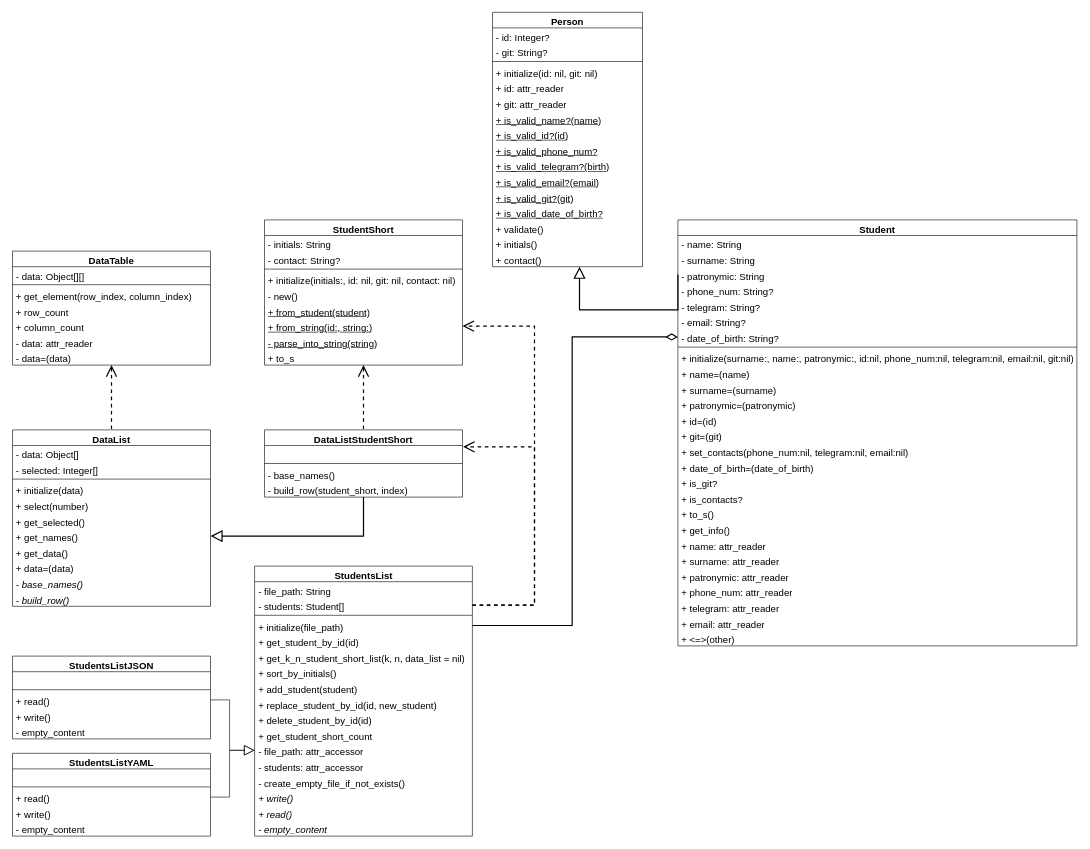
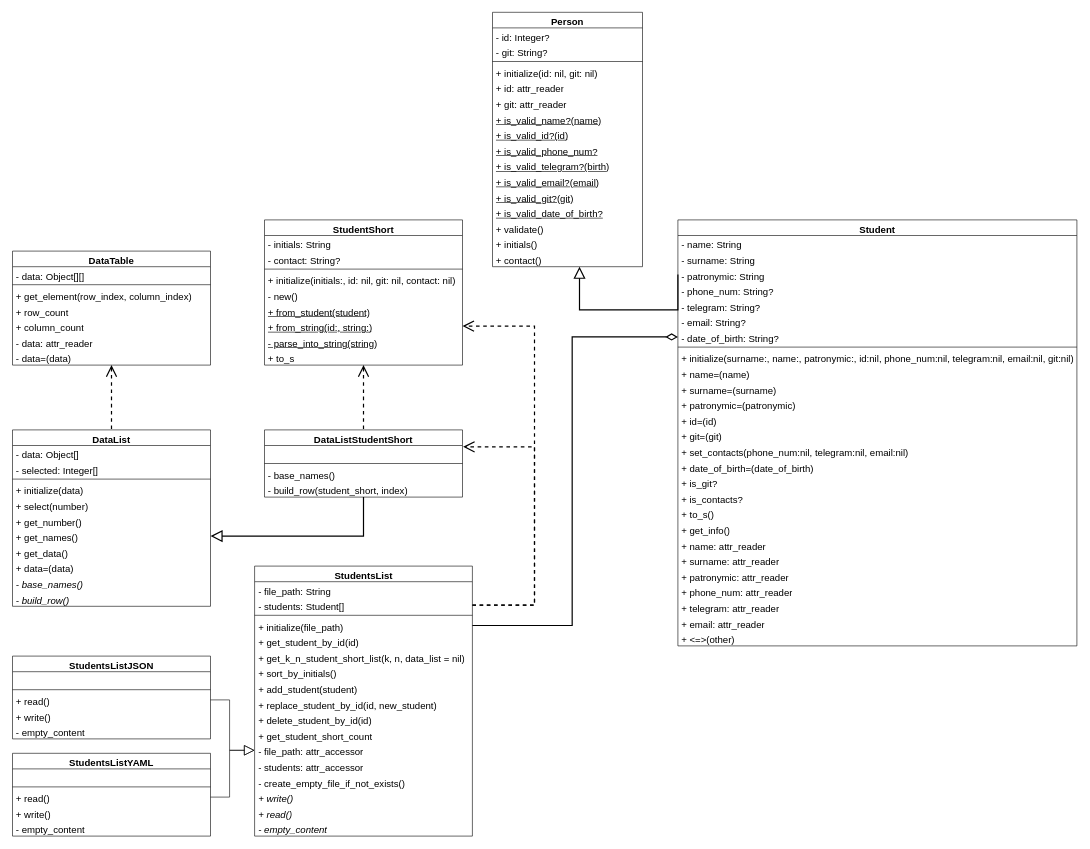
node "+ get_selected()": label "+ get_selected()" -> "+ get_number()"
